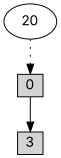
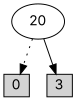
edge "0" -> "3": now "20" -> "3"
